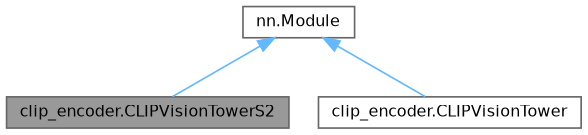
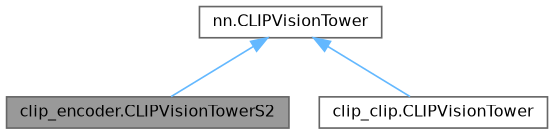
node "nn.Module": label "nn.Module" -> "nn.CLIPVisionTower"
node "clip_encoder.CLIPVisionTower": label "clip_encoder.CLIPVisionTower" -> "clip_clip.CLIPVisionTower"
